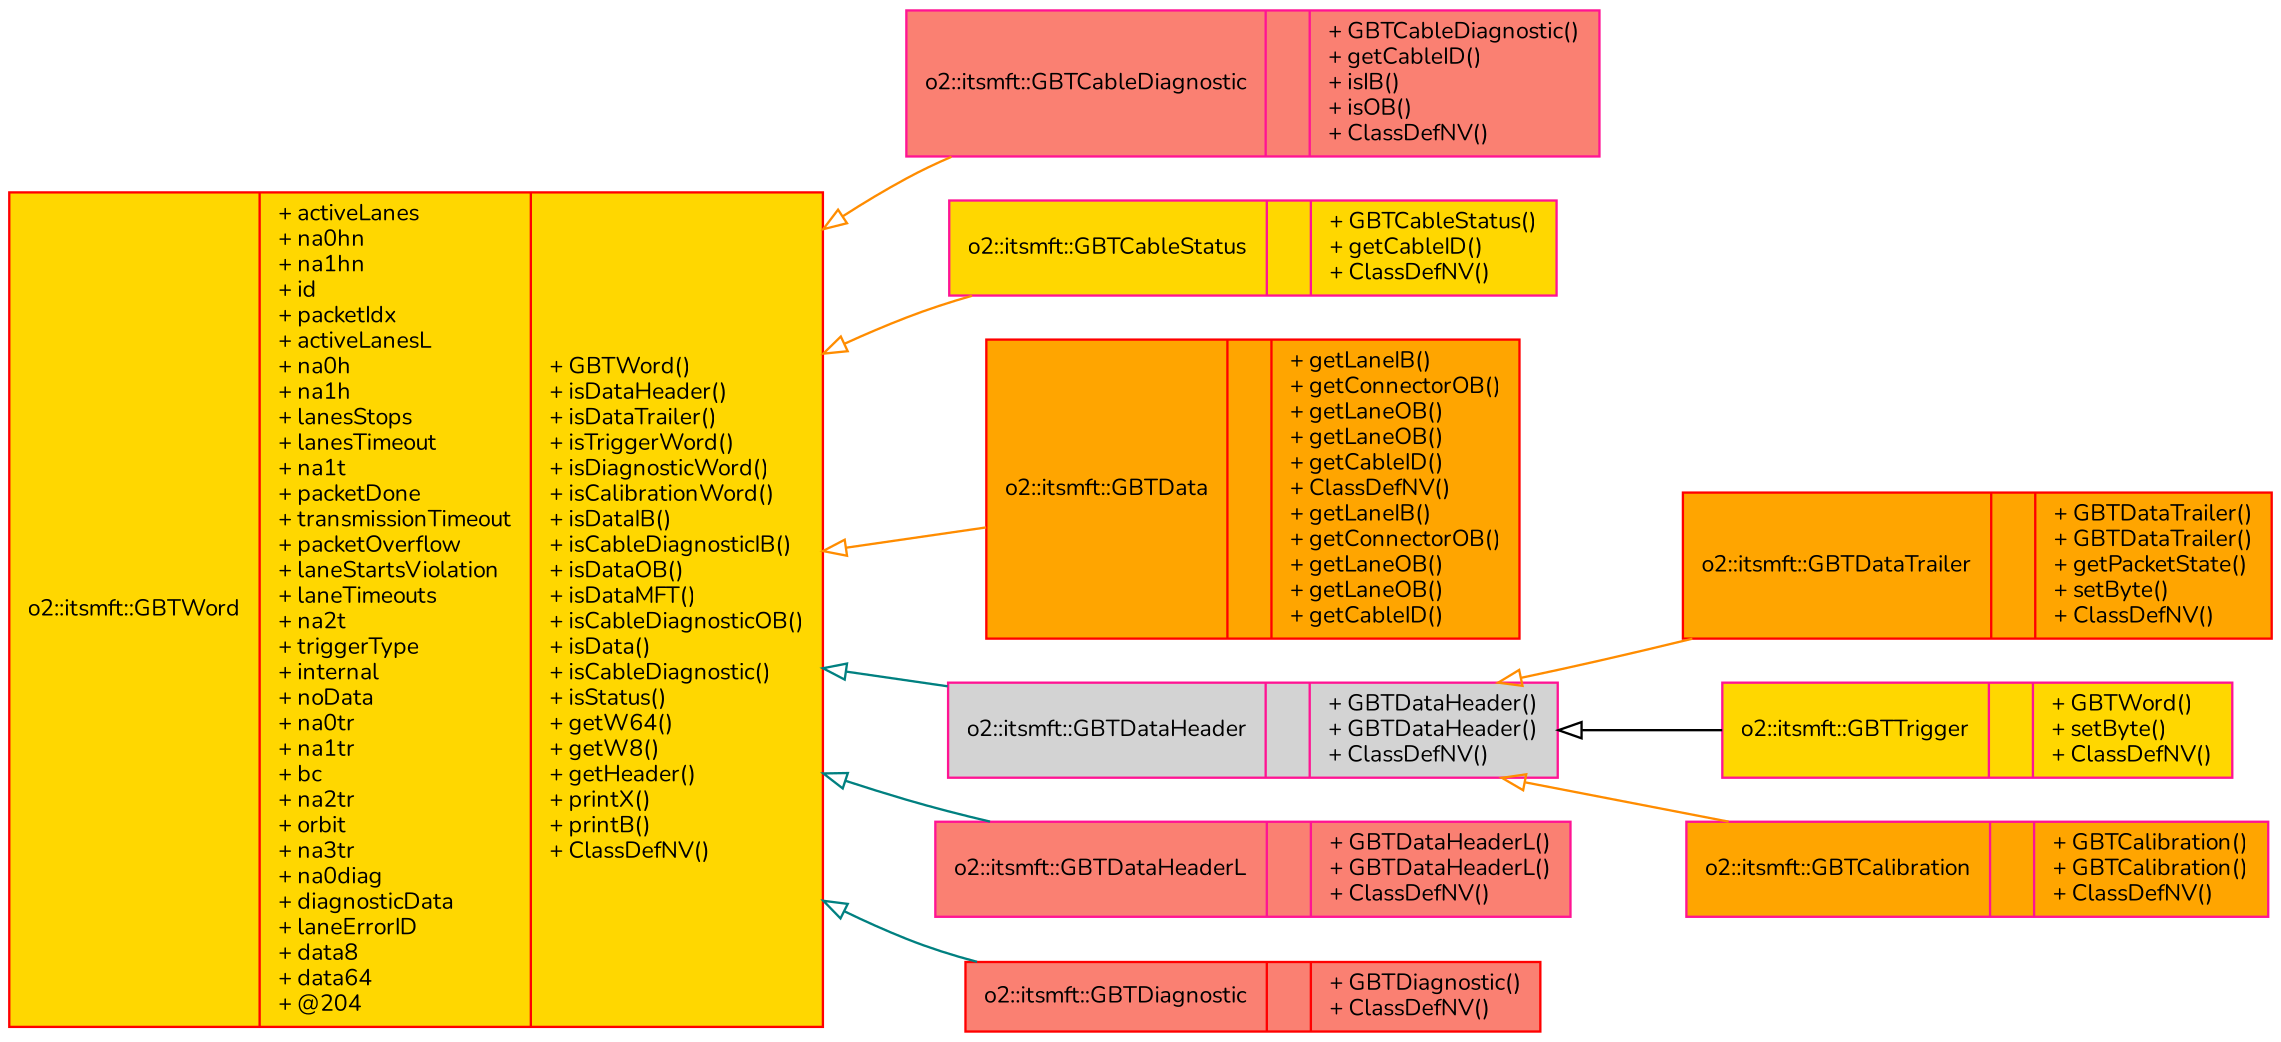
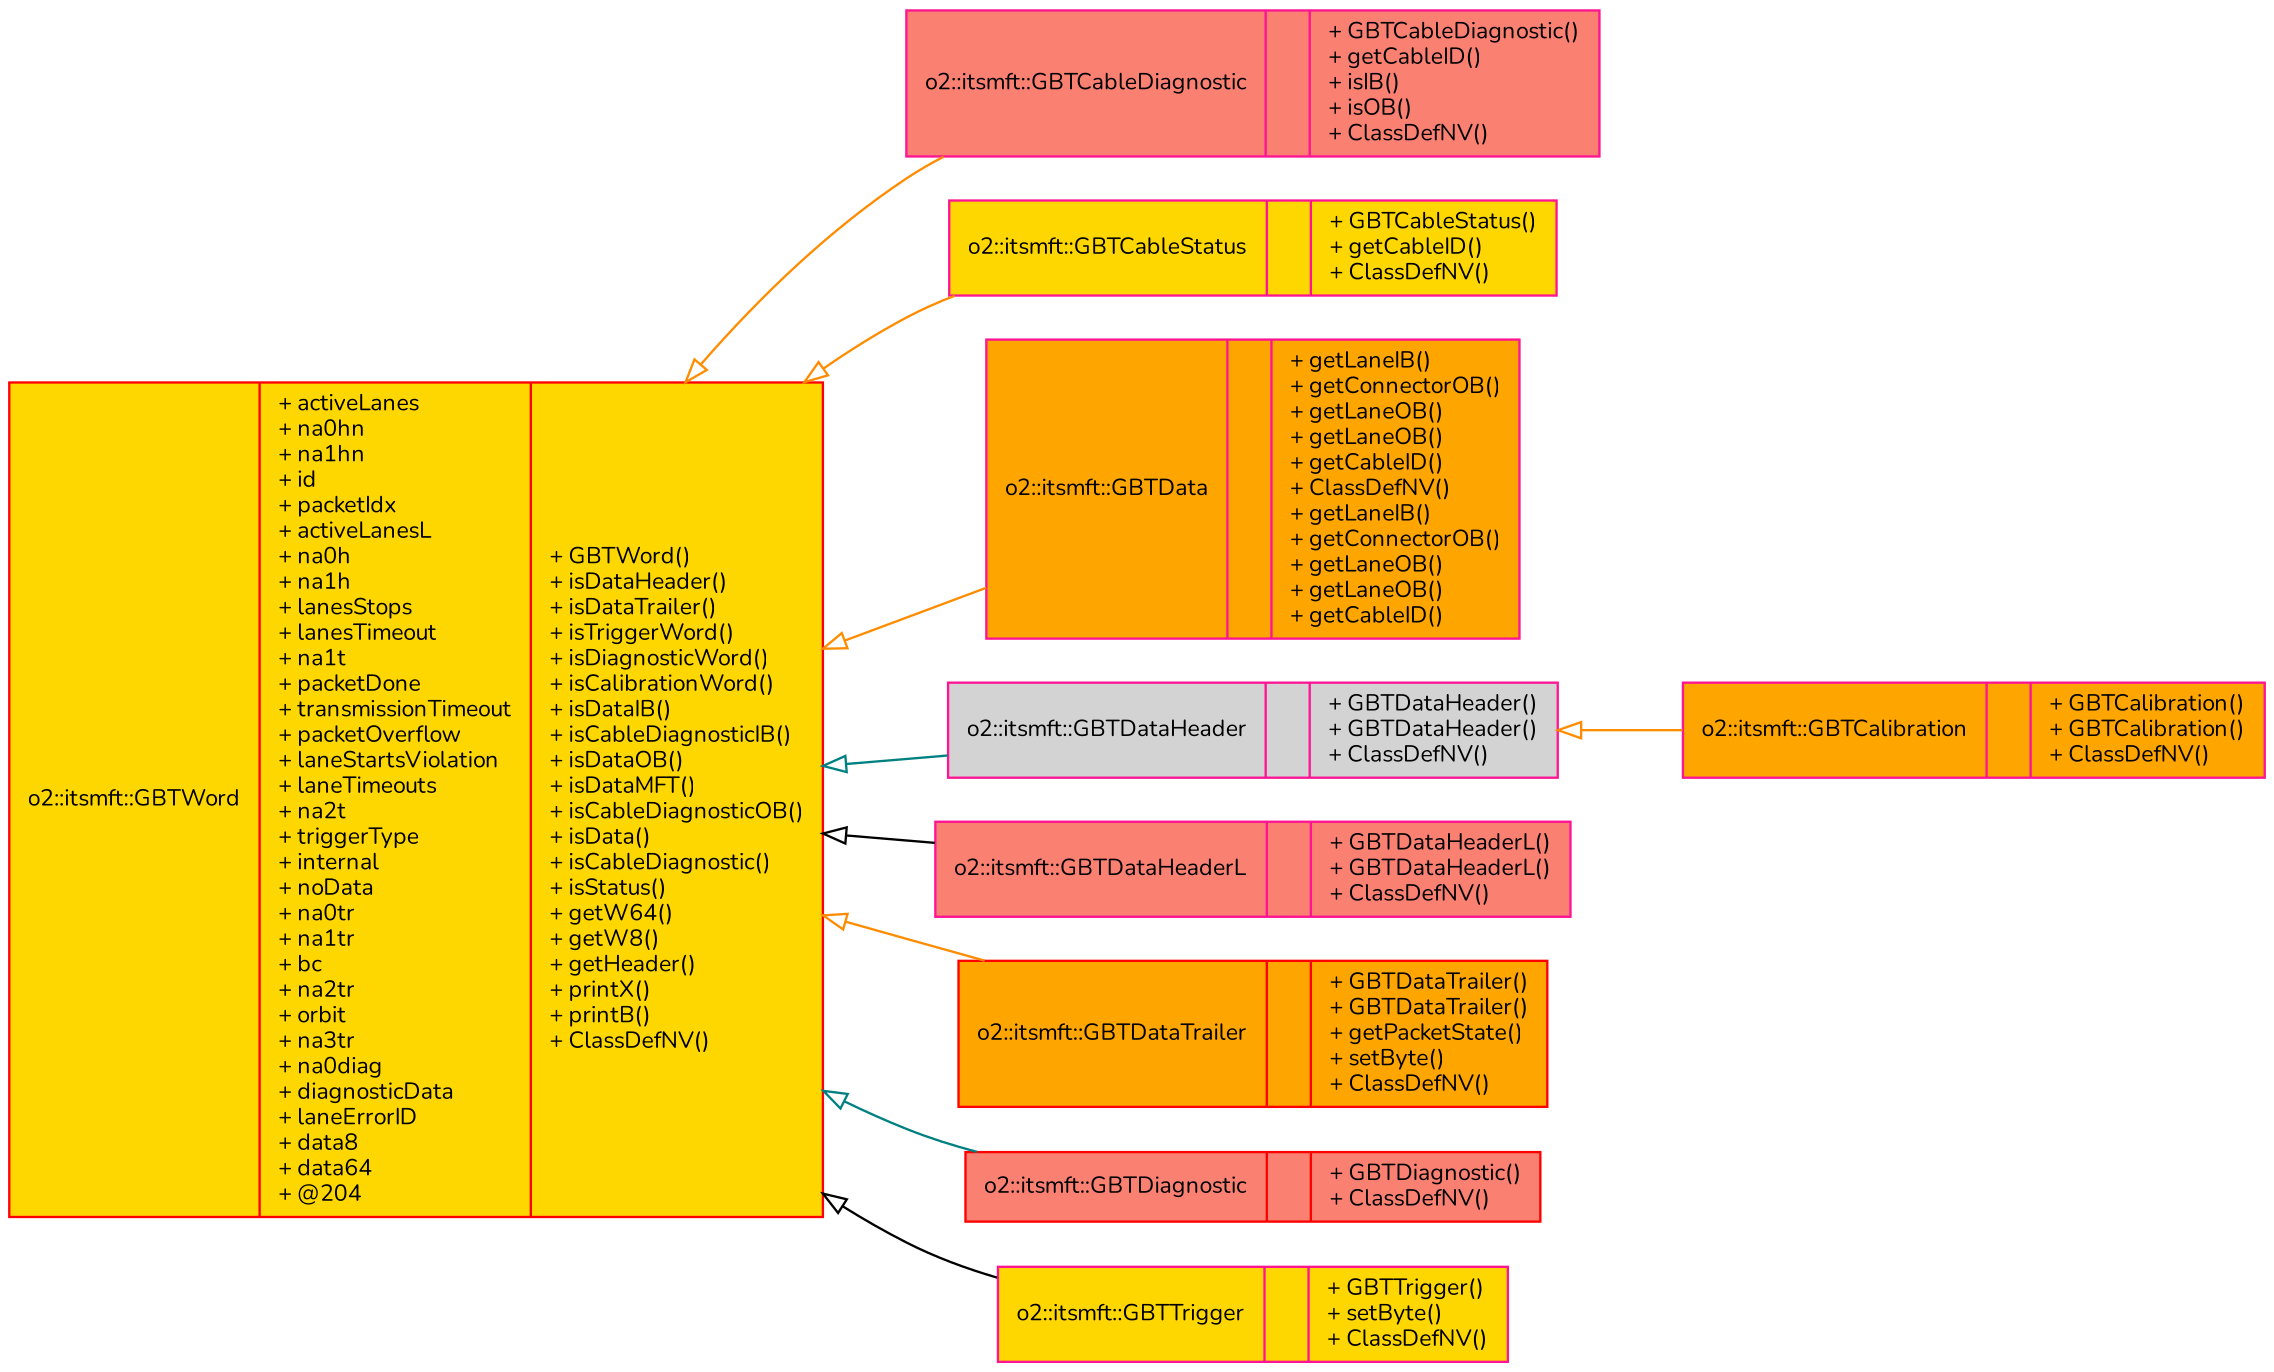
node "o2::itsmft::GBTData": color red -> deeppink
edge "o2::itsmft::GBTDataTrailer" -> "o2::itsmft::GBTDataHeader": now "o2::itsmft::GBTDataTrailer" -> "o2::itsmft::GBTWord"
node "o2::itsmft::GBTTrigger": text "+ GBTWord()" -> "+ GBTTrigger()"
edge "o2::itsmft::GBTTrigger" -> "o2::itsmft::GBTDataHeader": now "o2::itsmft::GBTTrigger" -> "o2::itsmft::GBTWord"
edge "o2::itsmft::GBTDataHeaderL" -> "o2::itsmft::GBTWord": color teal -> black
